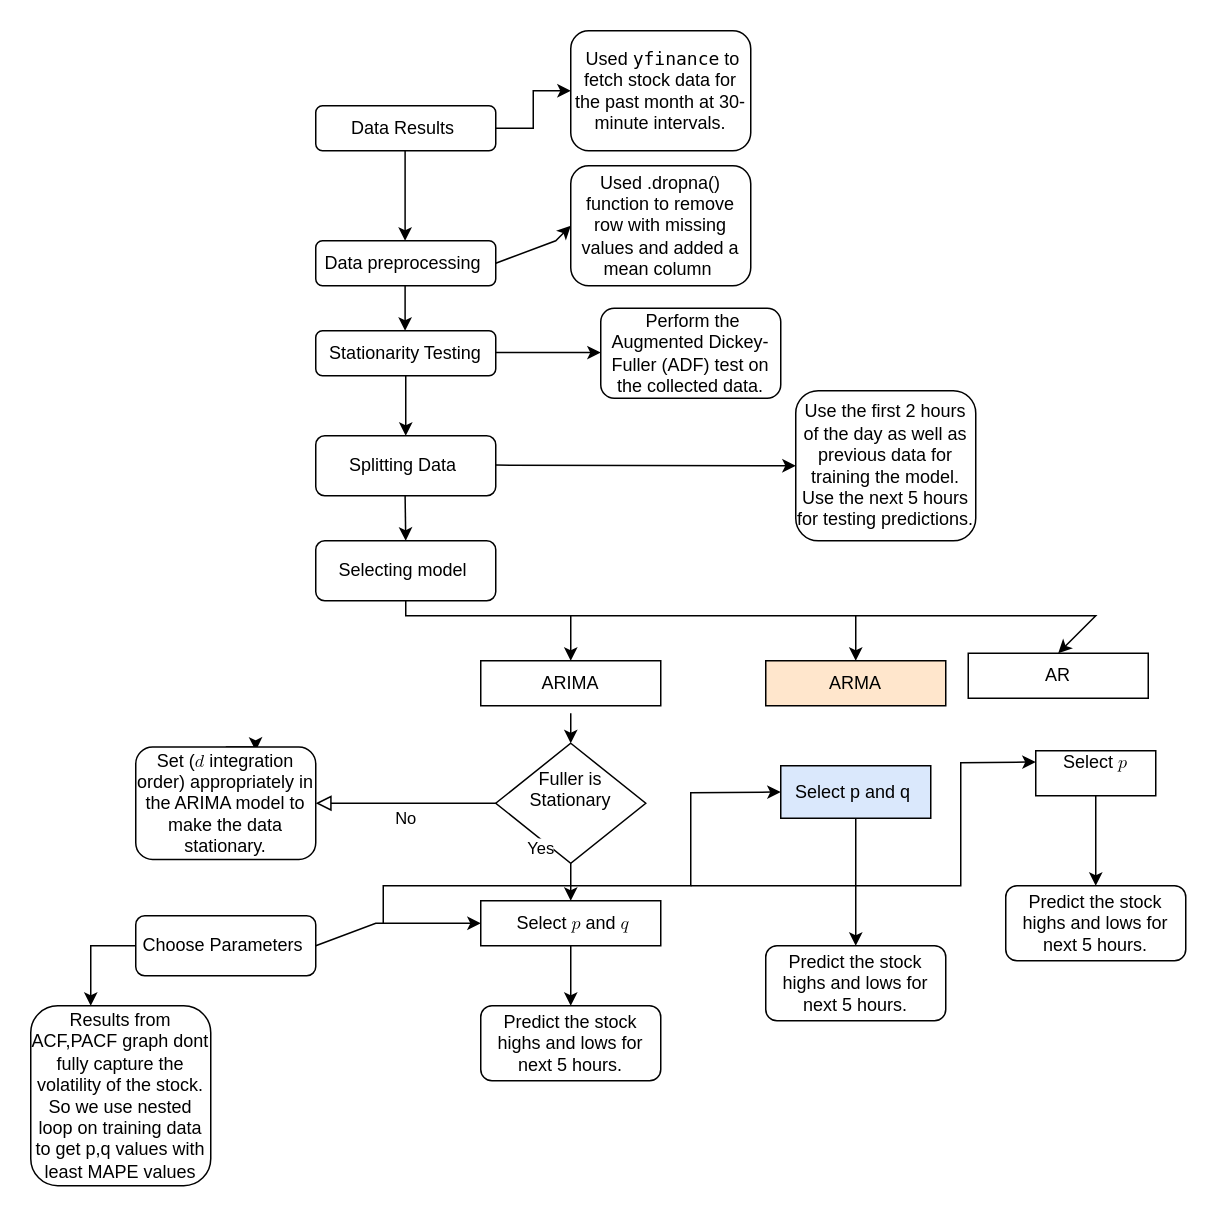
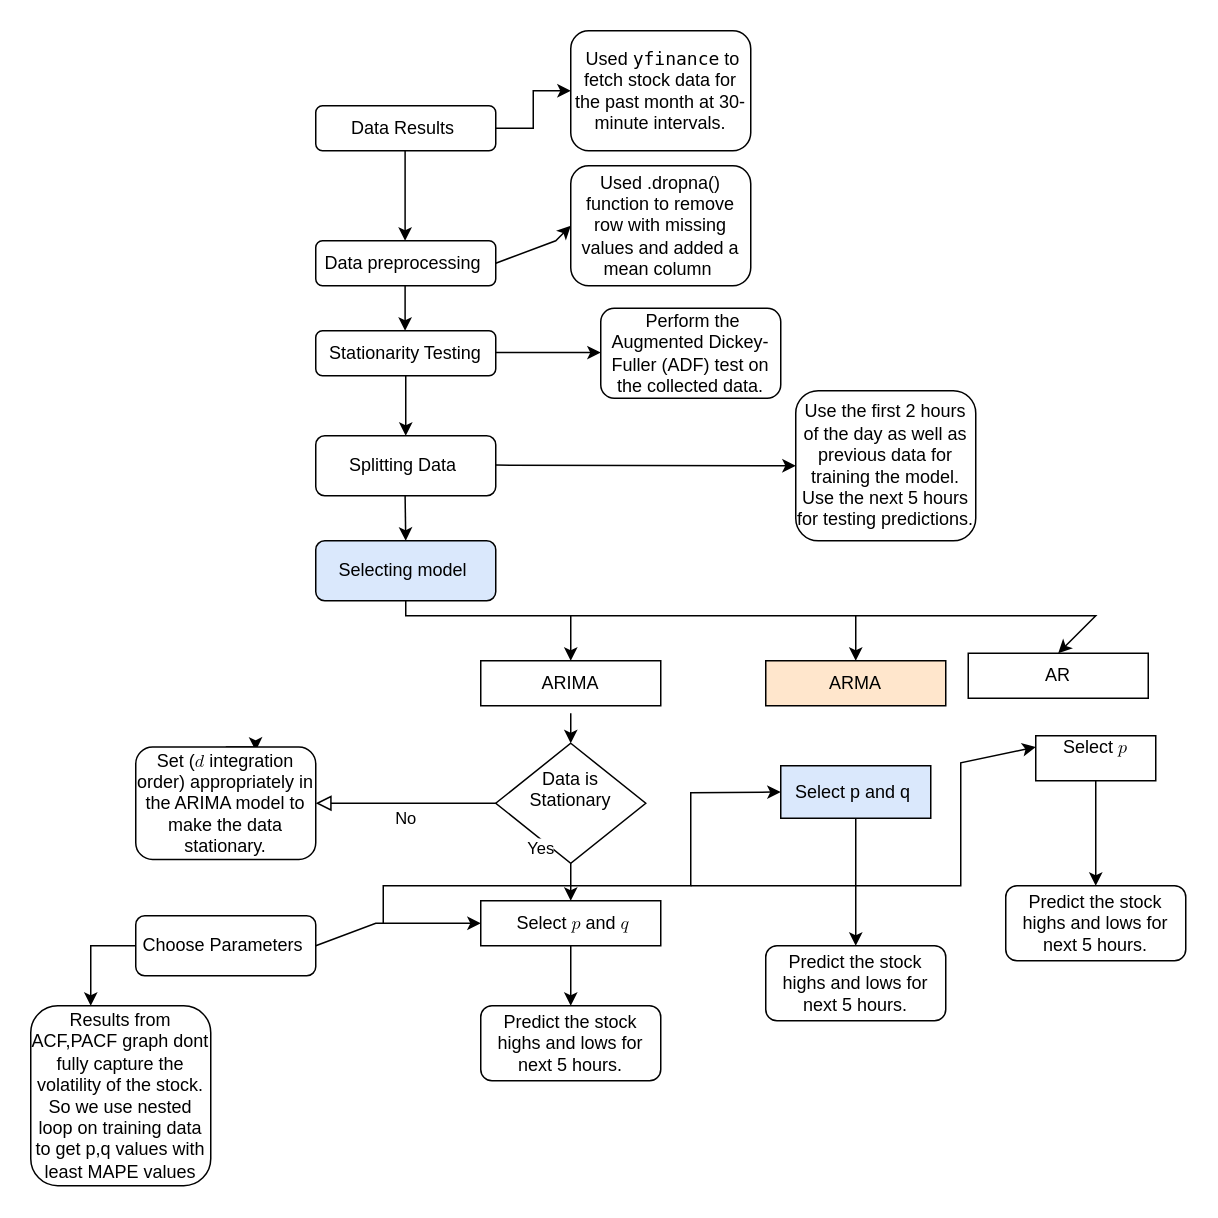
node "Selecting model": fillcolor #ffffff -> #dae8fc
node "Select pp": moved (1096, 773) -> (1096, 758)
node "Fuller is Stationary": label "Fuller is Stationary" -> "Data is Stationary"
